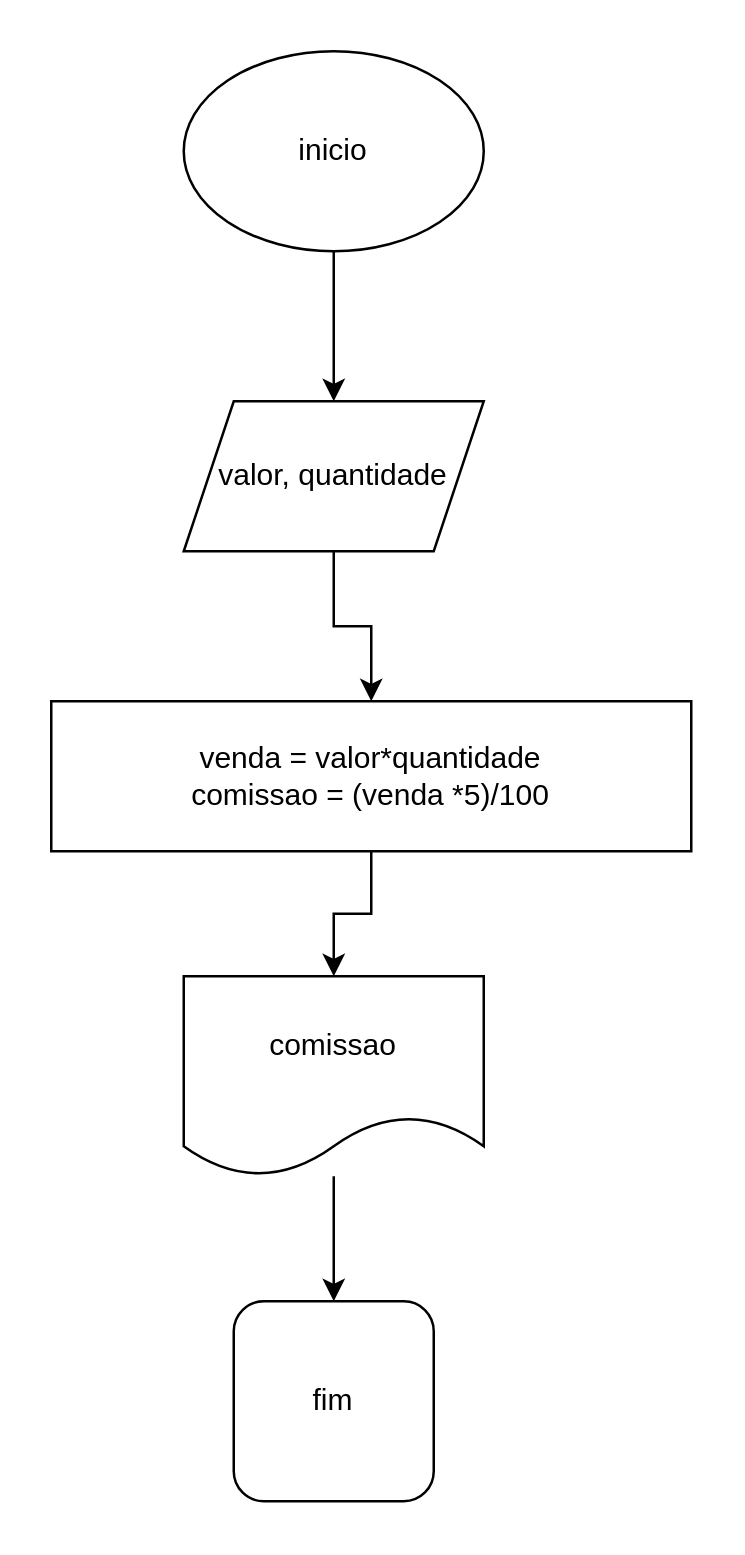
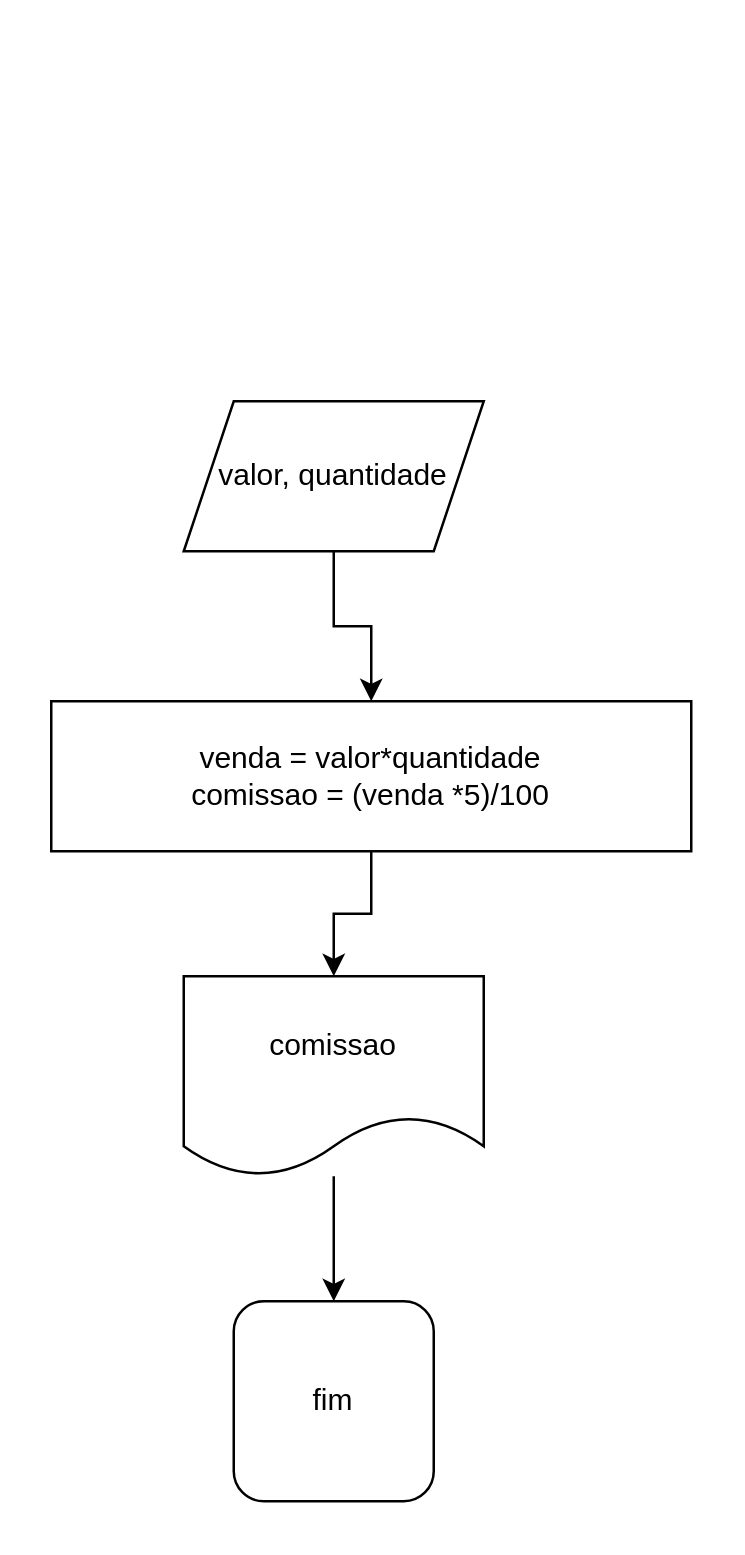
node "inicio": removed
edge "inicio" -> "valor, quantidade": removed
